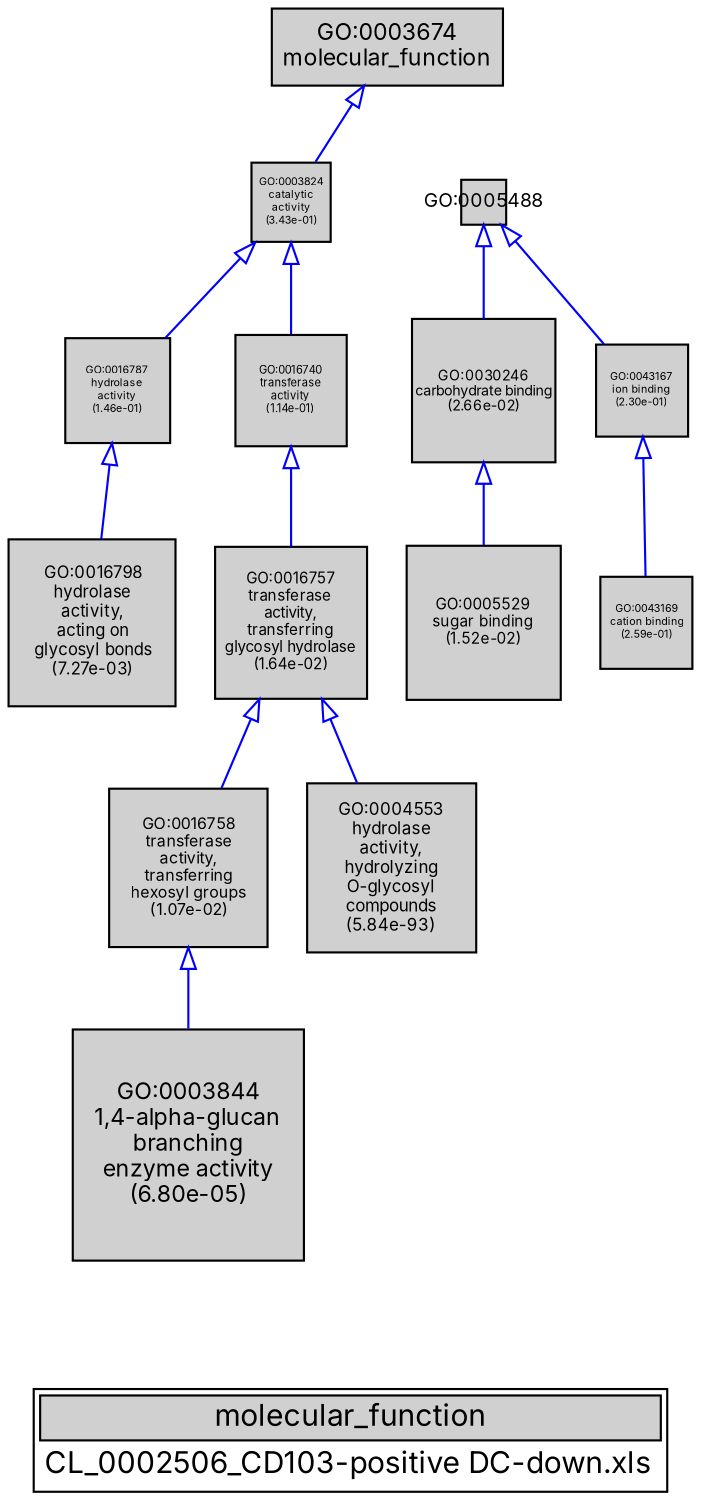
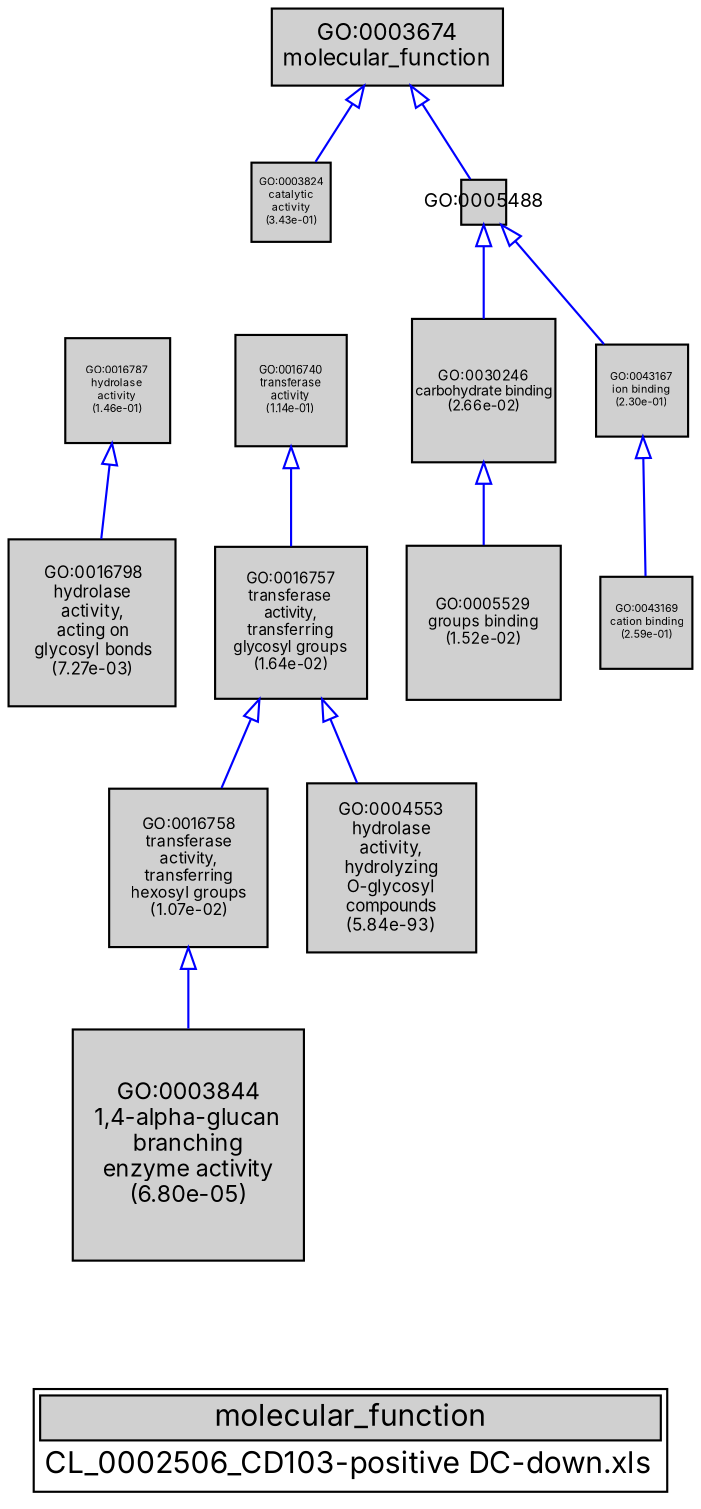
edge "GO:0005488" -> "GO:0003674": added
edge "GO:0016787" -> "GO:0003824": removed
edge "GO:0016740" -> "GO:0003824": removed
node "GO:0005529": text "sugar binding" -> "groups binding"
node "GO:0016757": text "glycosyl hydrolase" -> "glycosyl groups"
